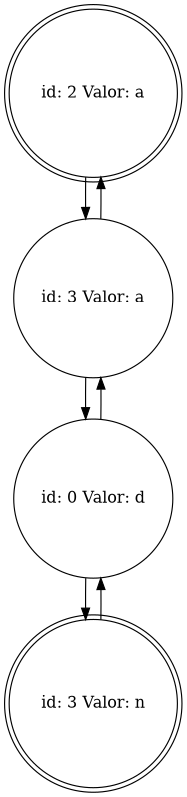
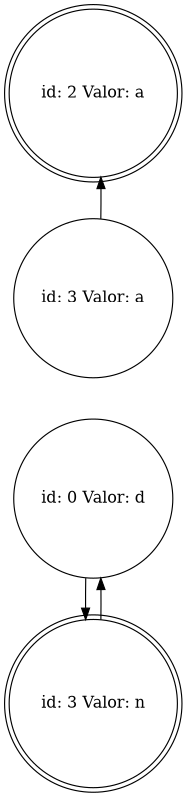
edge "id: 2 Valor: a" -> "id: 3 Valor: a": removed
edge "id: 3 Valor: a" -> "id: 0 Valor: d": removed
edge "id: 0 Valor: d" -> "id: 3 Valor: a": removed
